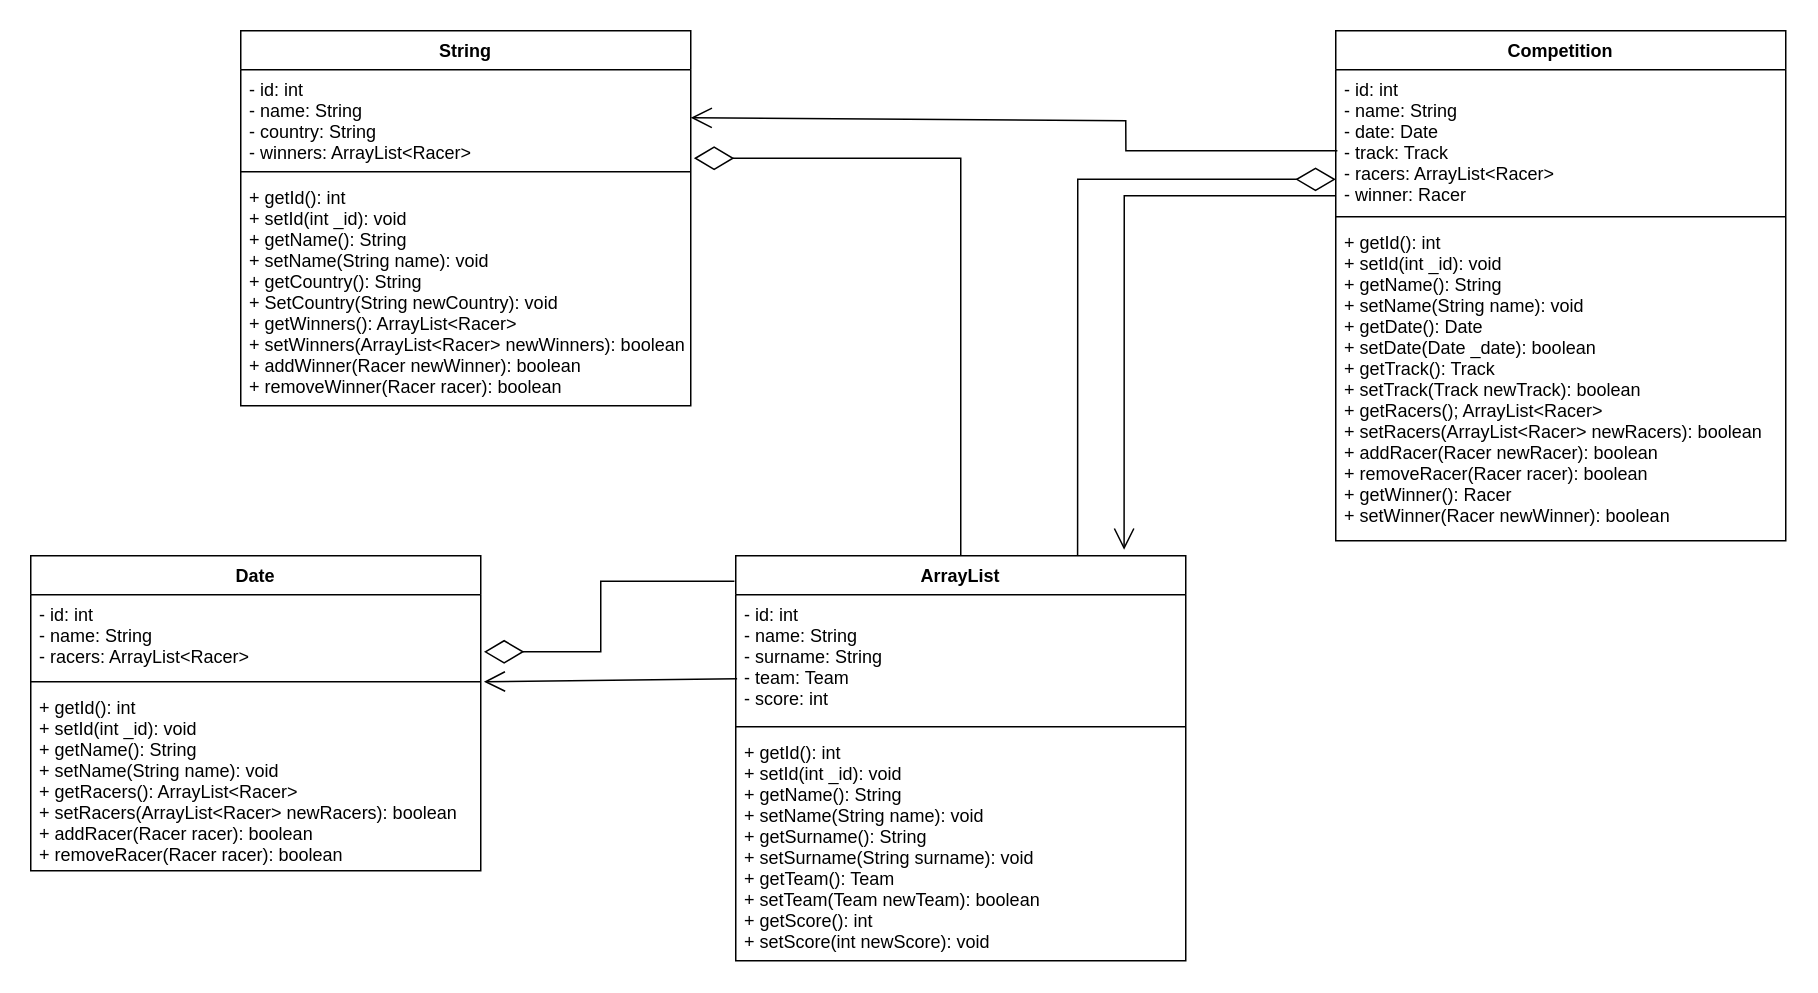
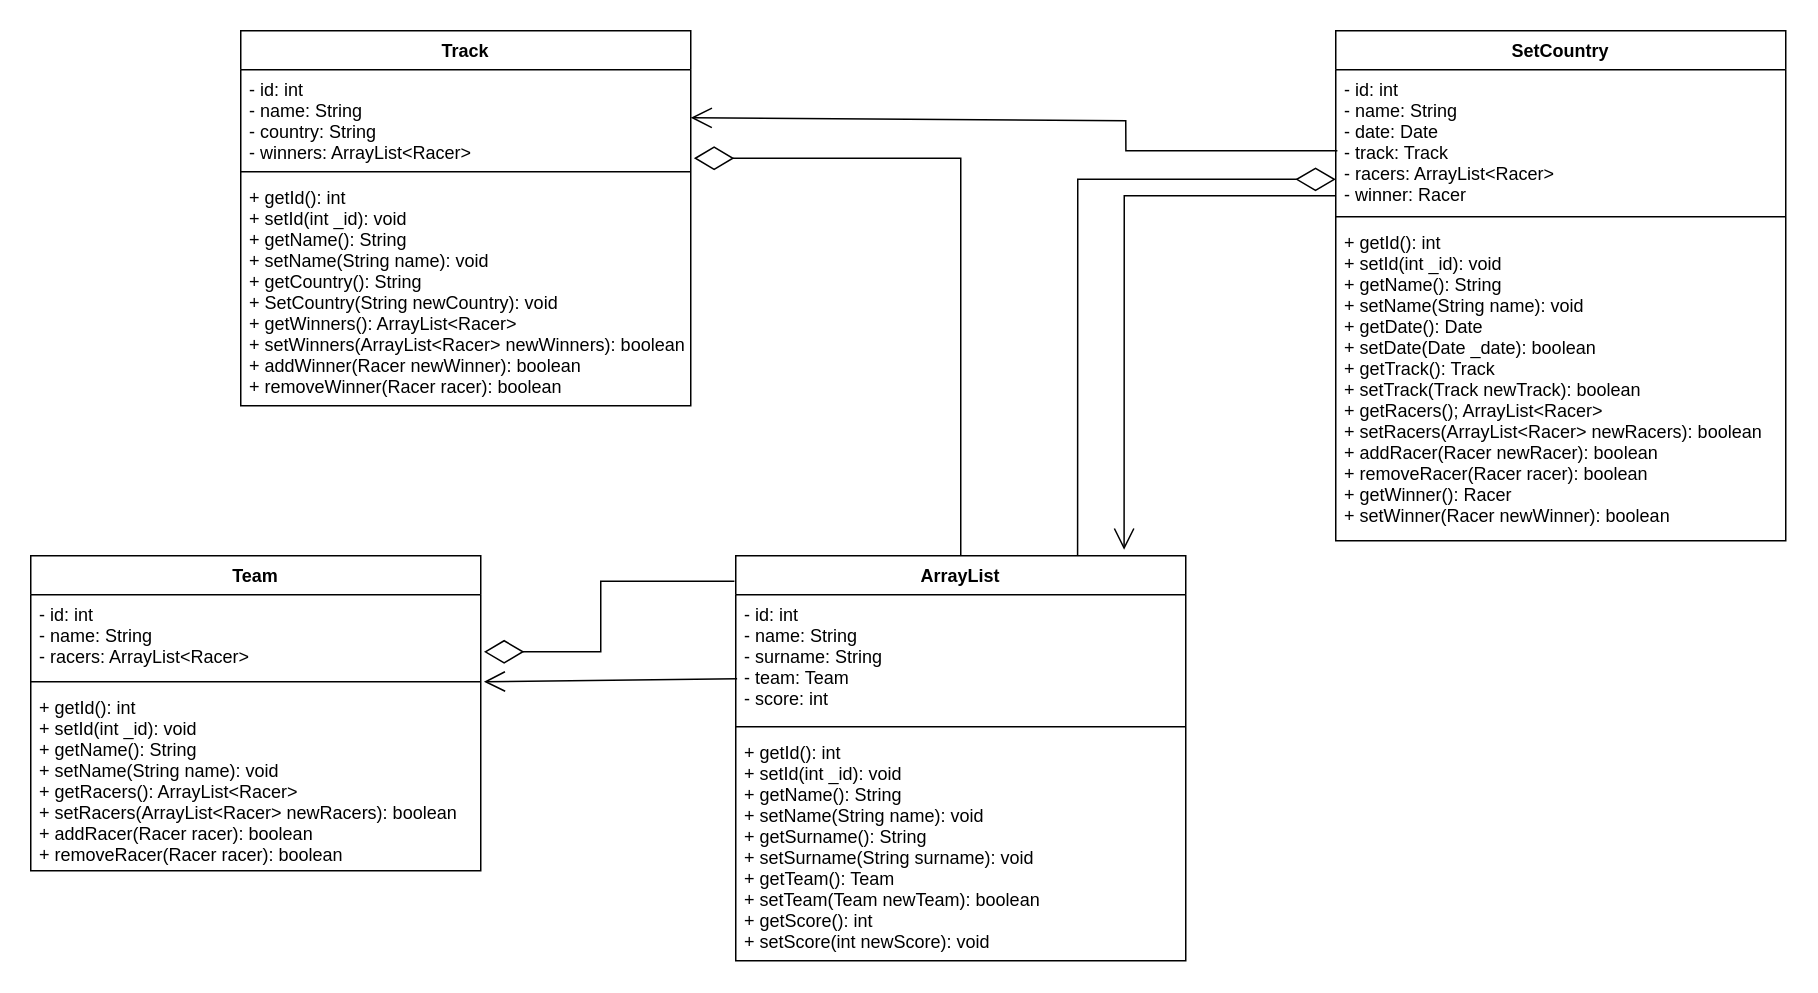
node "String": label "String" -> "Track"
node "Competition": label "Competition" -> "SetCountry"
node "Date": label "Date" -> "Team"
